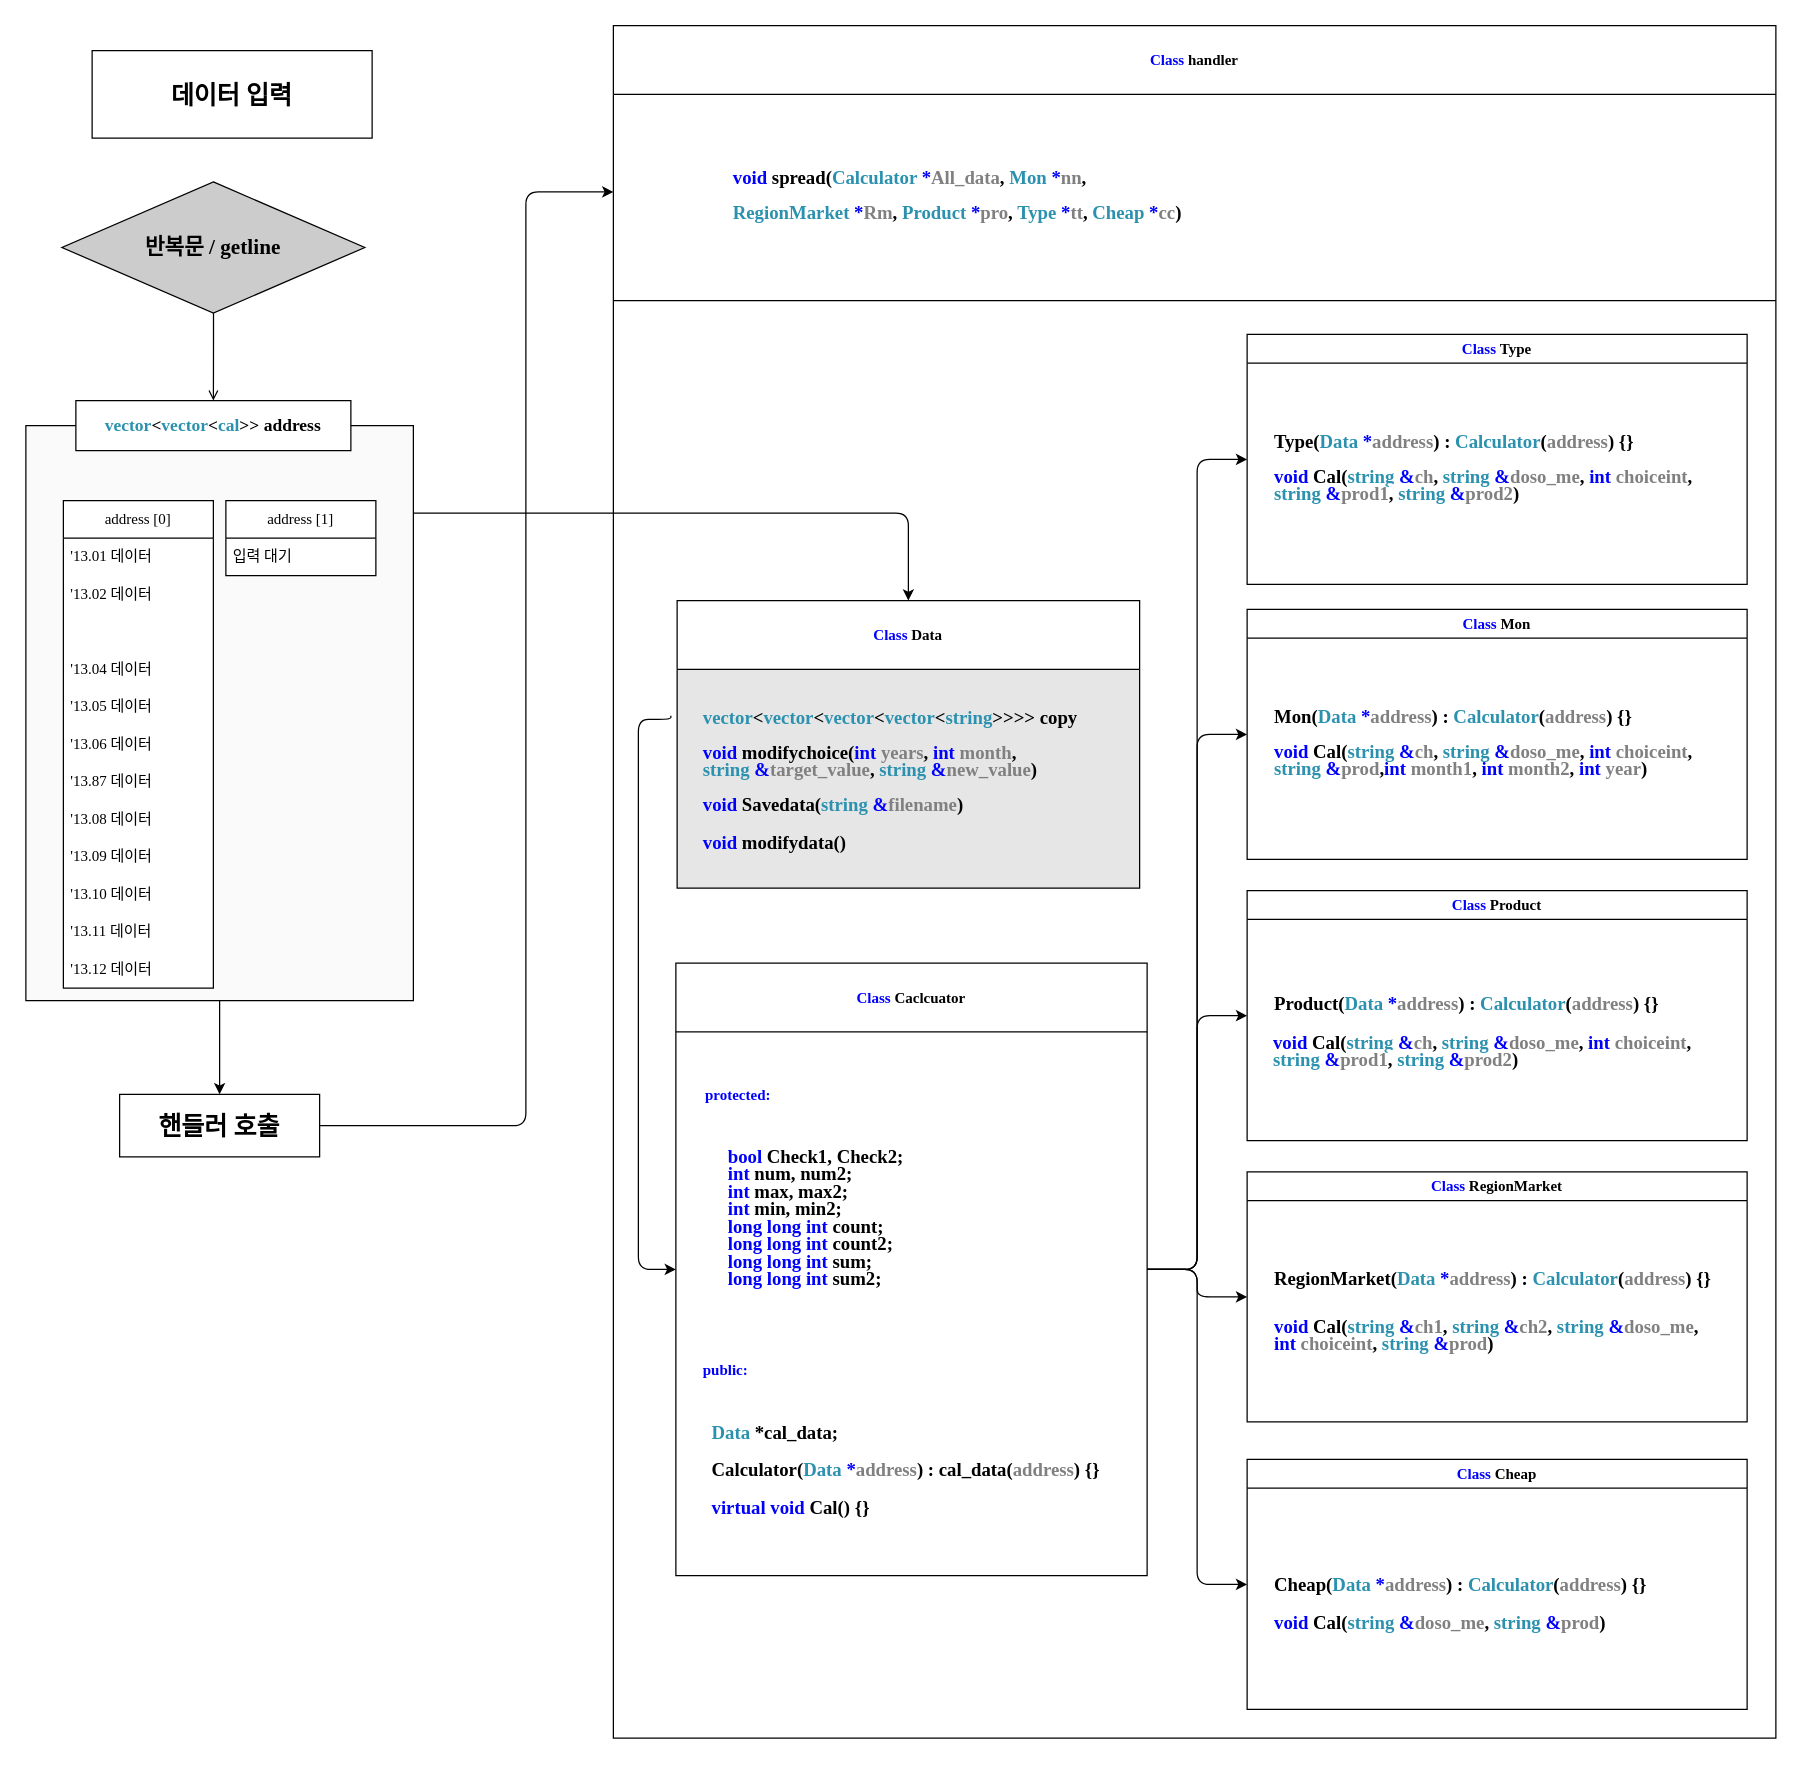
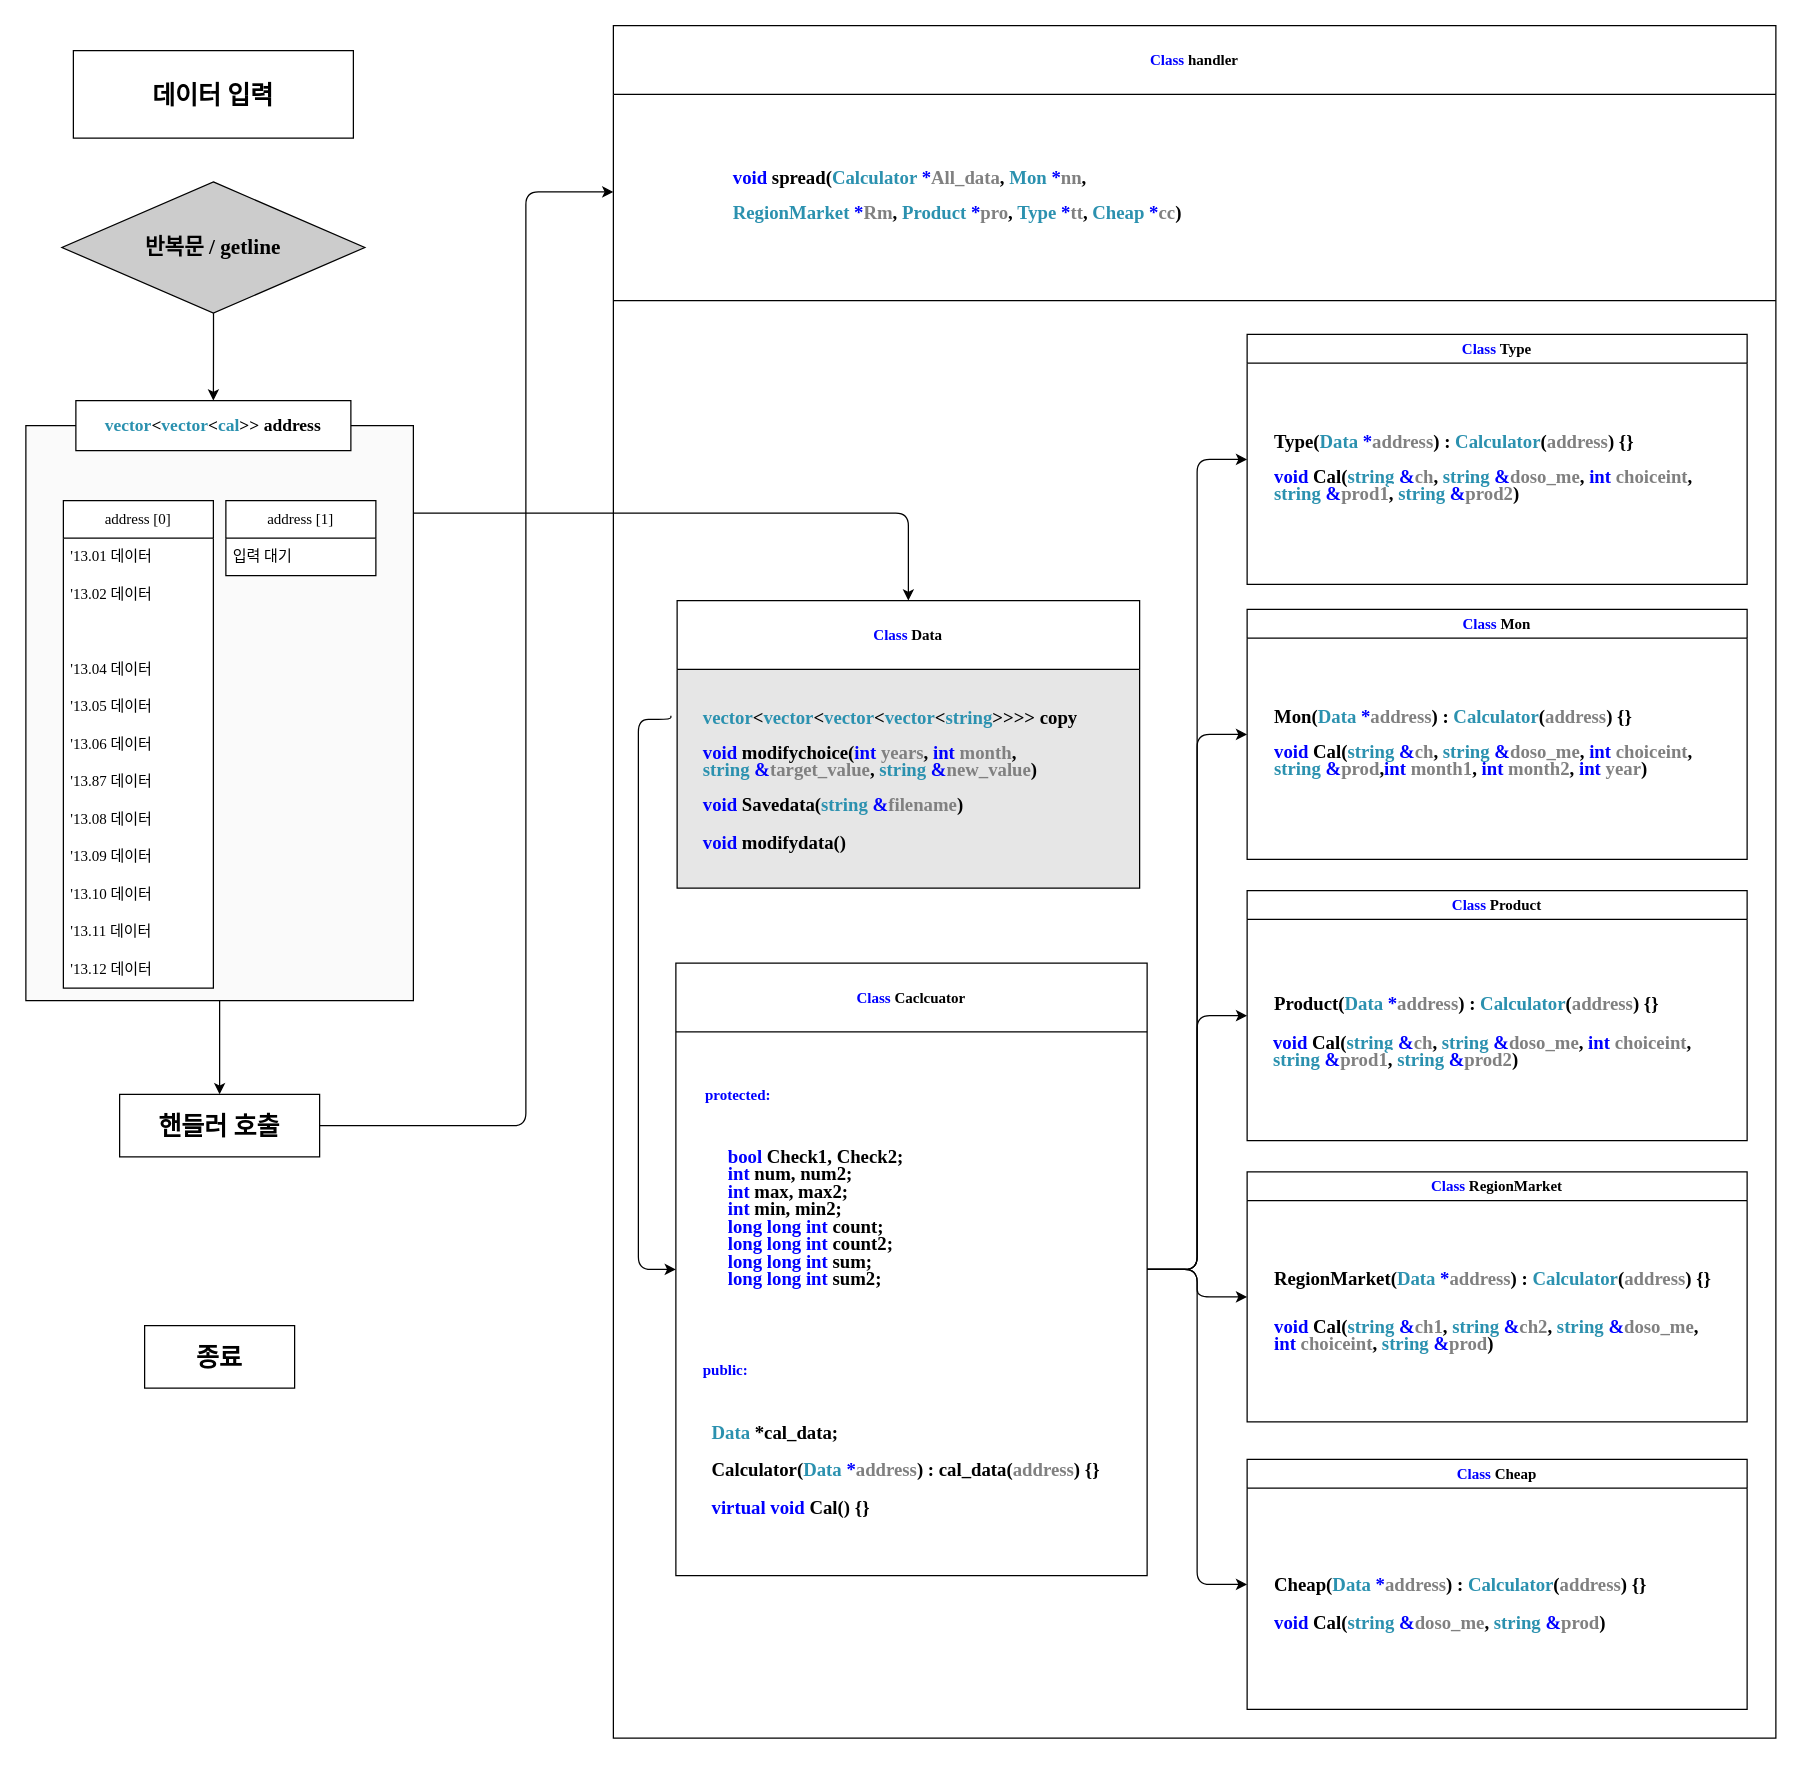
node "데이터 입력": moved (232, 94) -> (213, 94)
edge "반복문 / getline" -> "vector<vector<cal>> address": arrowhead open -> classic
node "종료": added
